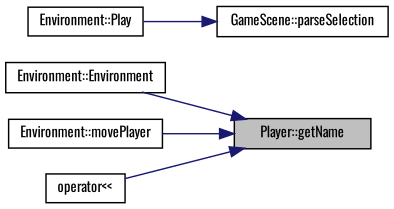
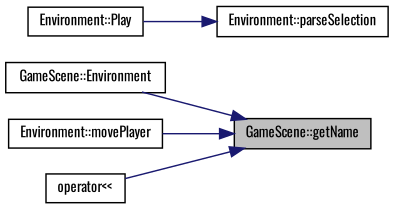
node "GameScene::parseSelection": label "GameScene::parseSelection" -> "Environment::parseSelection"
node "Environment::Environment": label "Environment::Environment" -> "GameScene::Environment"
node "Player::getName": label "Player::getName" -> "GameScene::getName"
